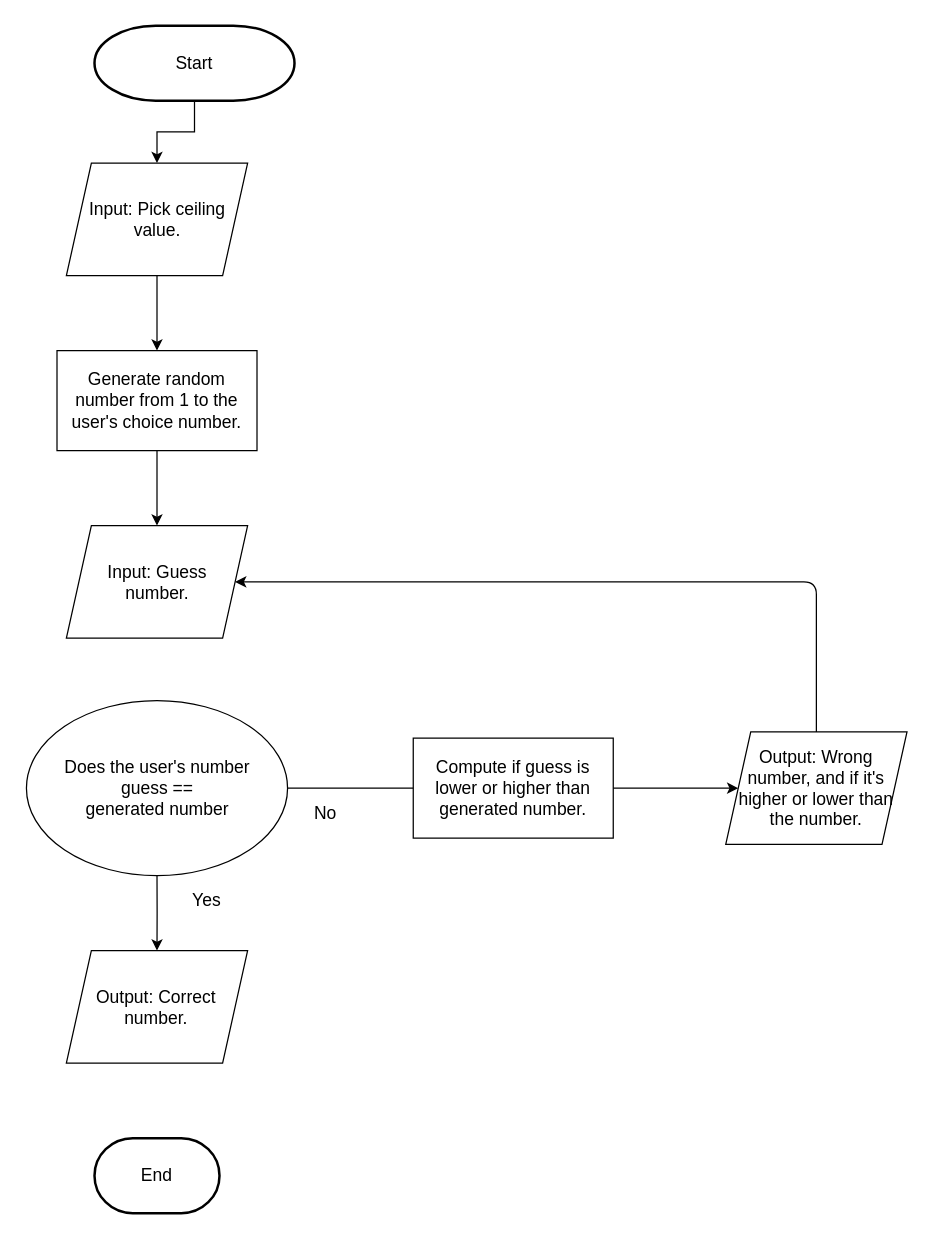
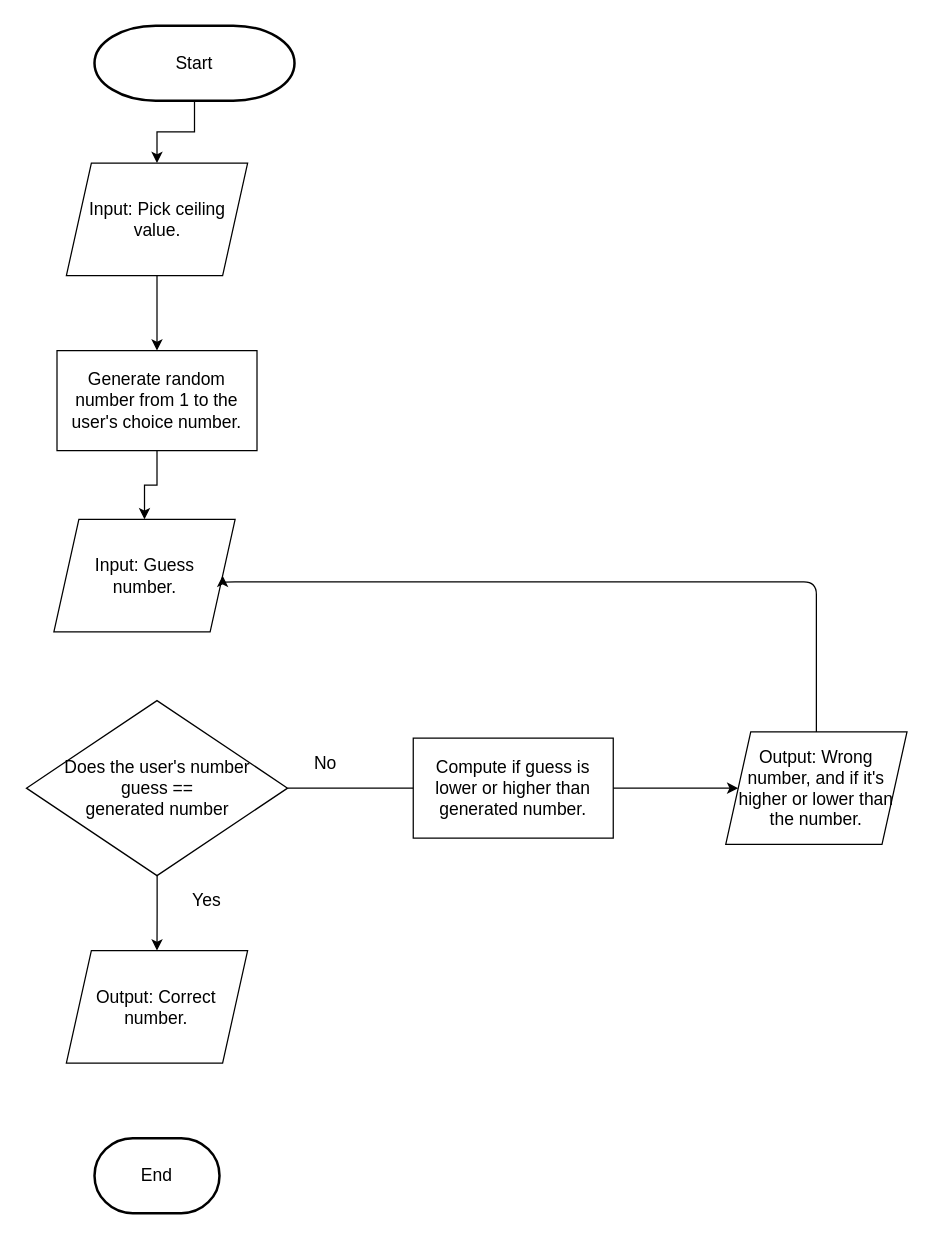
node "Input: Guess number.": moved (157, 582) -> (144, 576)
node "Does the user's number guess == generated number": shape ellipse -> diamond
node "No": moved (326, 813) -> (326, 763)
